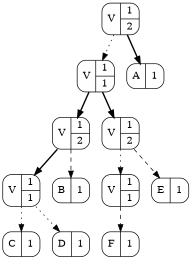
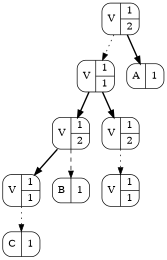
node "E": removed
node "D": removed
node "F": removed
